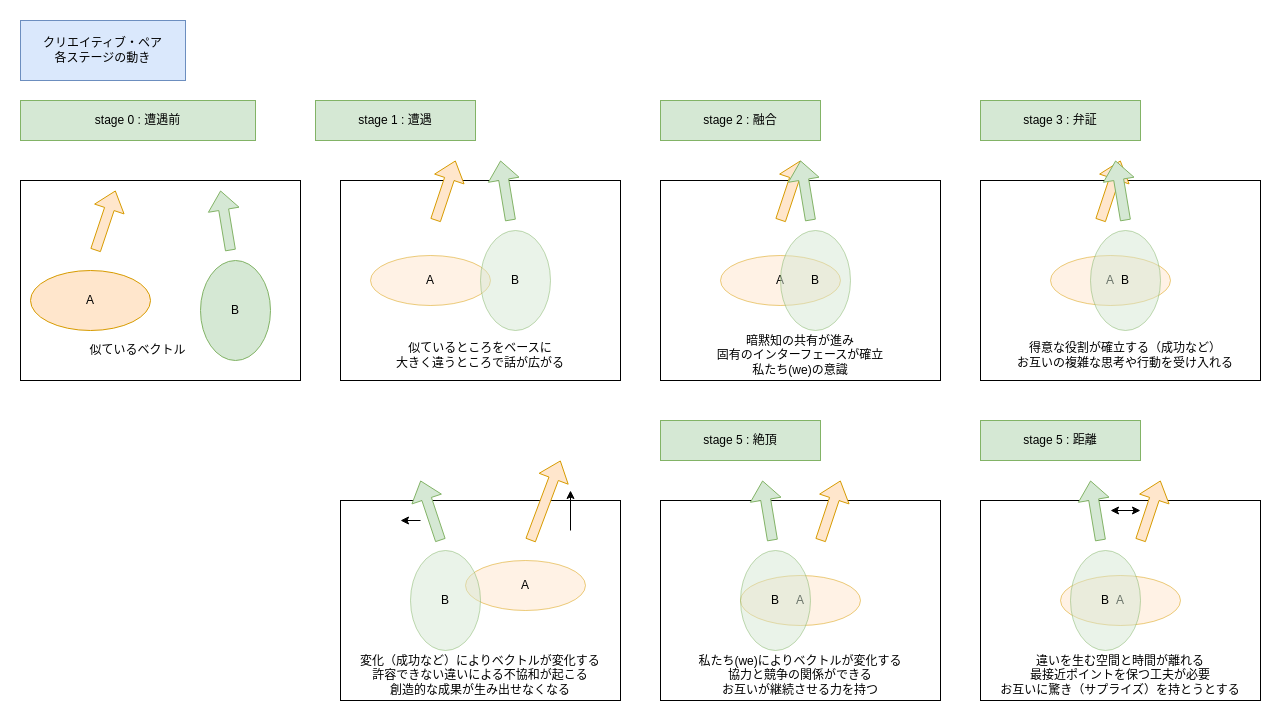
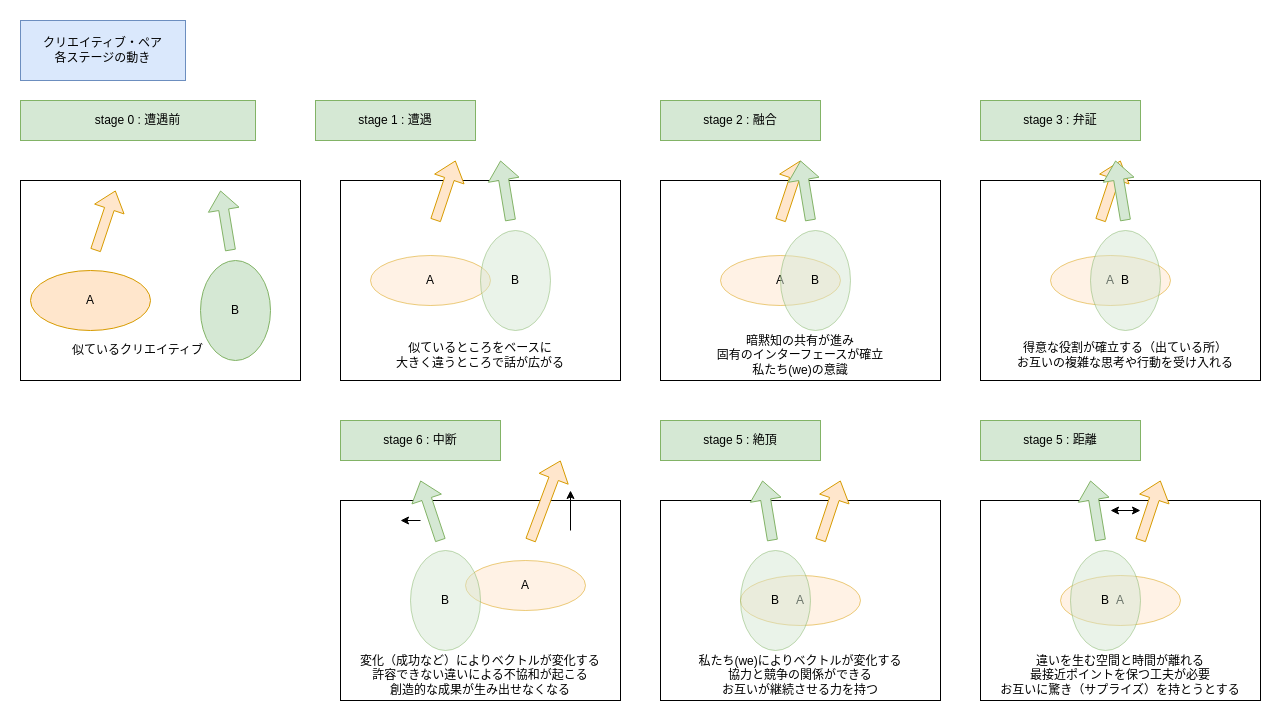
node "似ているベクトル": label "似ているベクトル" -> "似ているクリエイティブ"
node "得意な役割が確立する（成功など） お互いの複雑な思考や行動を受け入れる": label "得意な役割が確立する（成功など） お互いの複雑な思考や行動を受け入れる" -> "得意な役割が確立する（出ている所） お互いの複雑な思考や行動を受け入れる"
node "stage 6 : 中断": added
